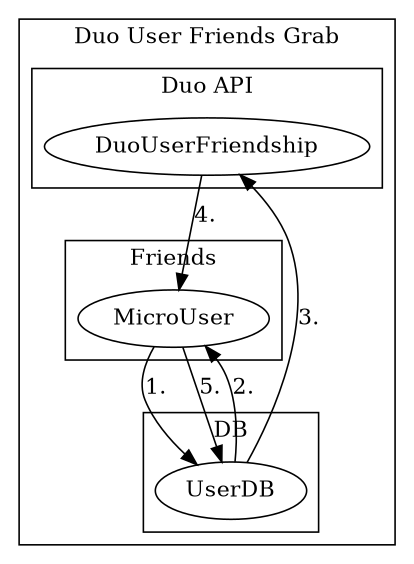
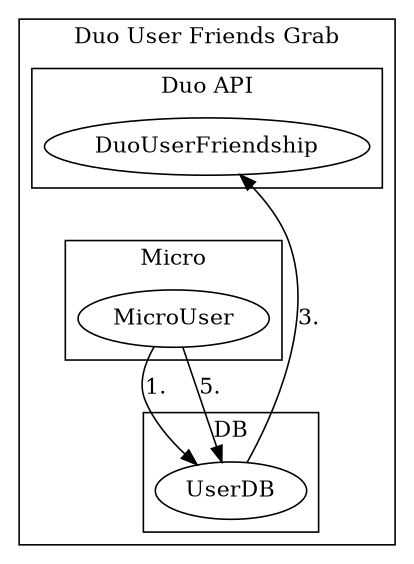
edge "DuoUserFriendship" -> "MicroUser": removed, label "4."
cluster "Friends": label "Friends" -> "Micro"
edge "UserDB" -> "MicroUser": removed, label "2."
